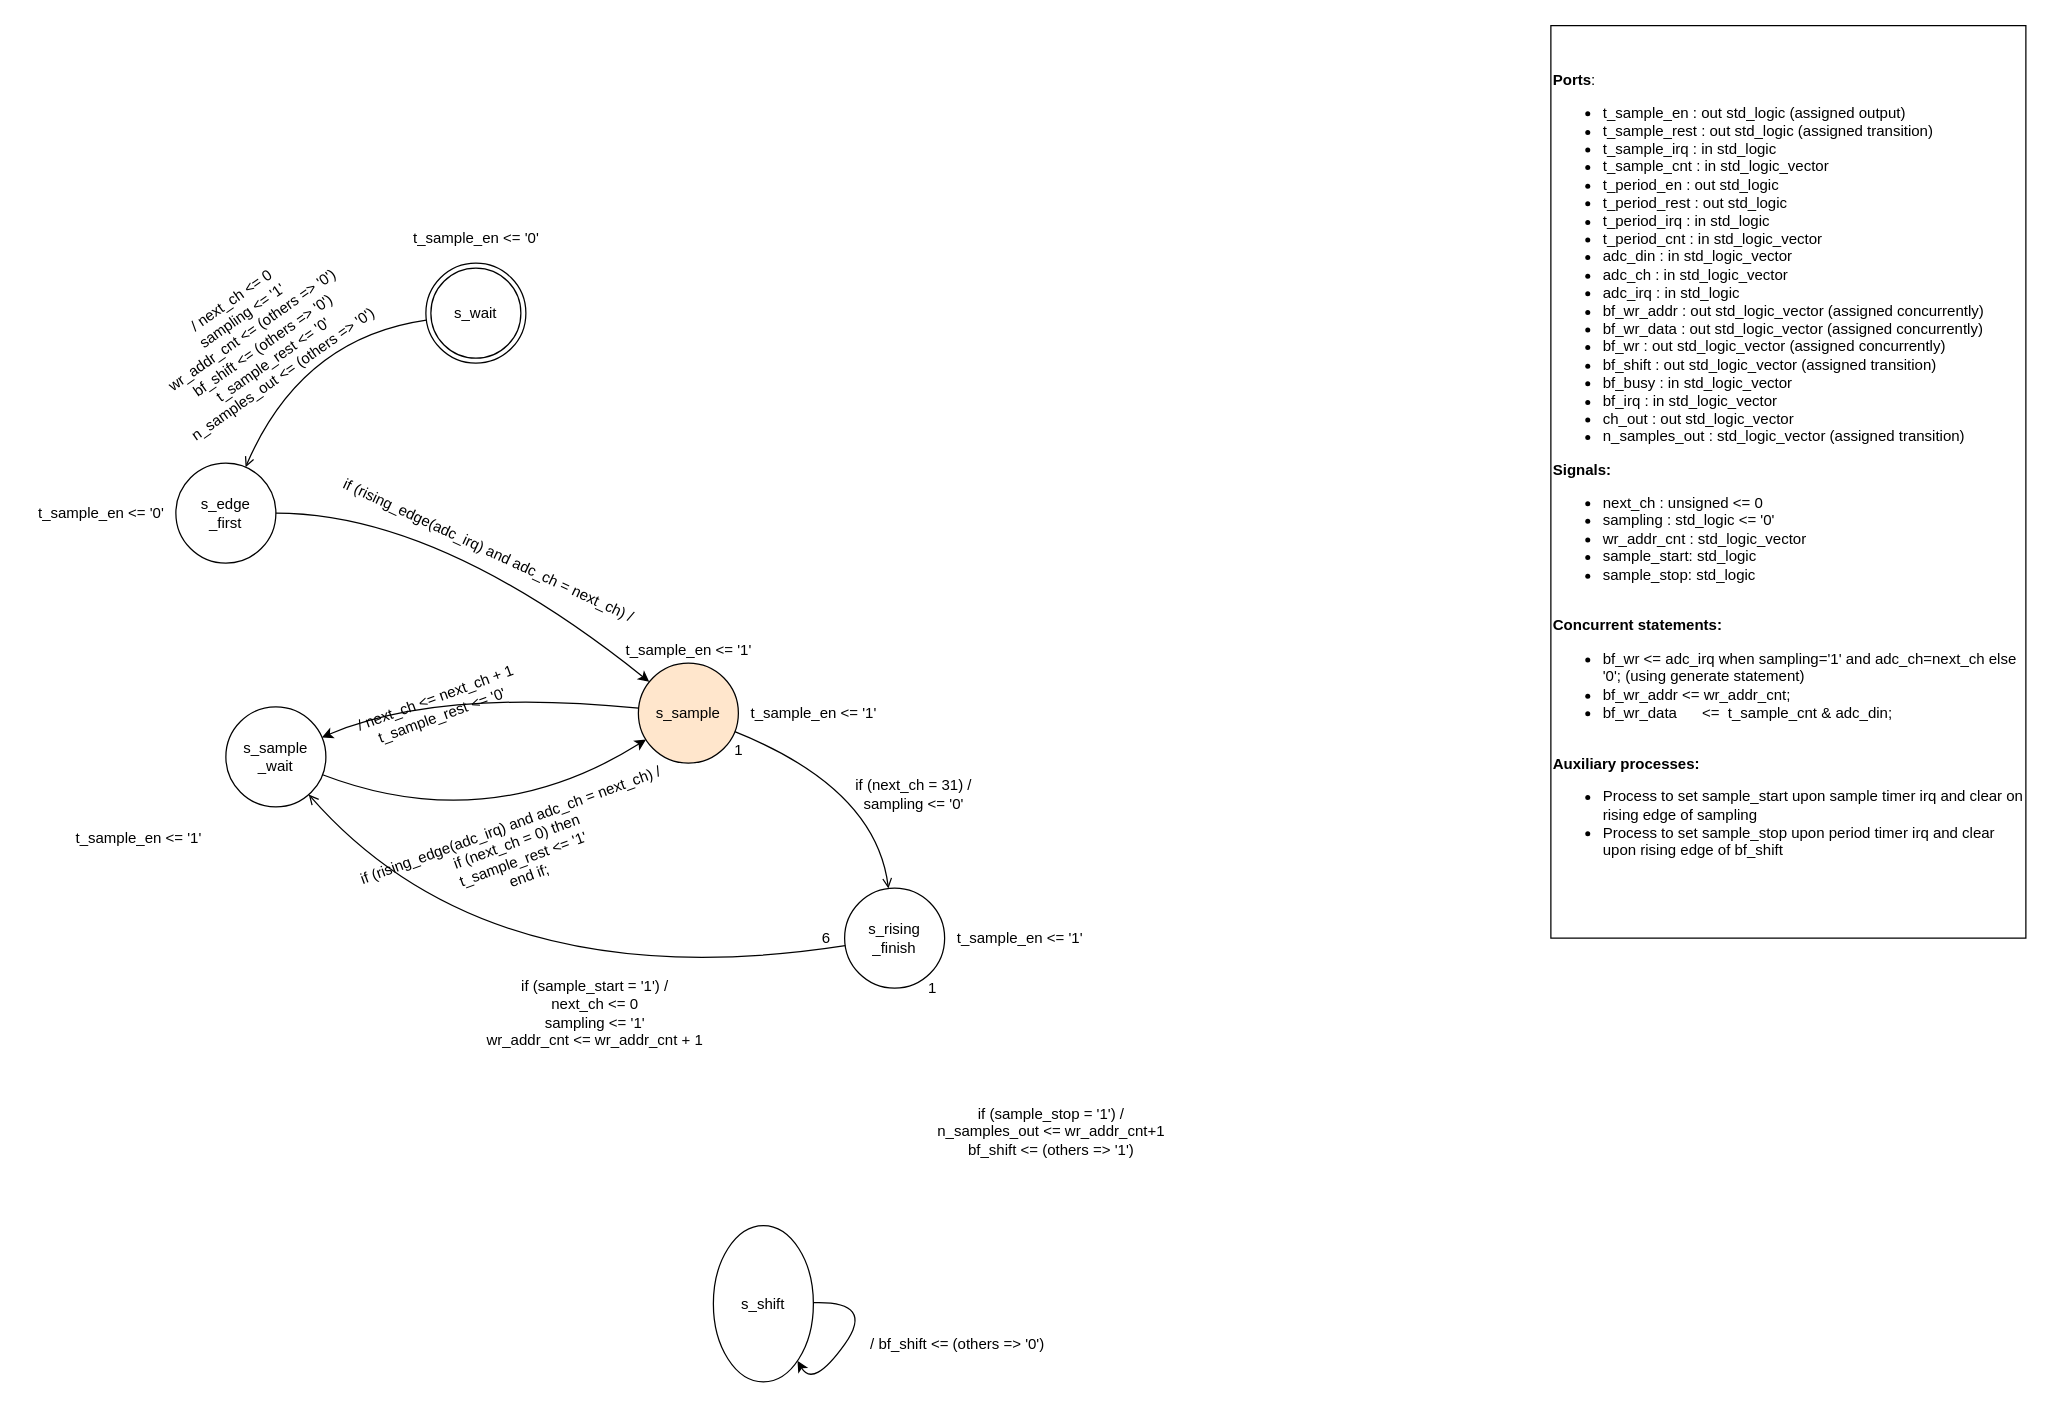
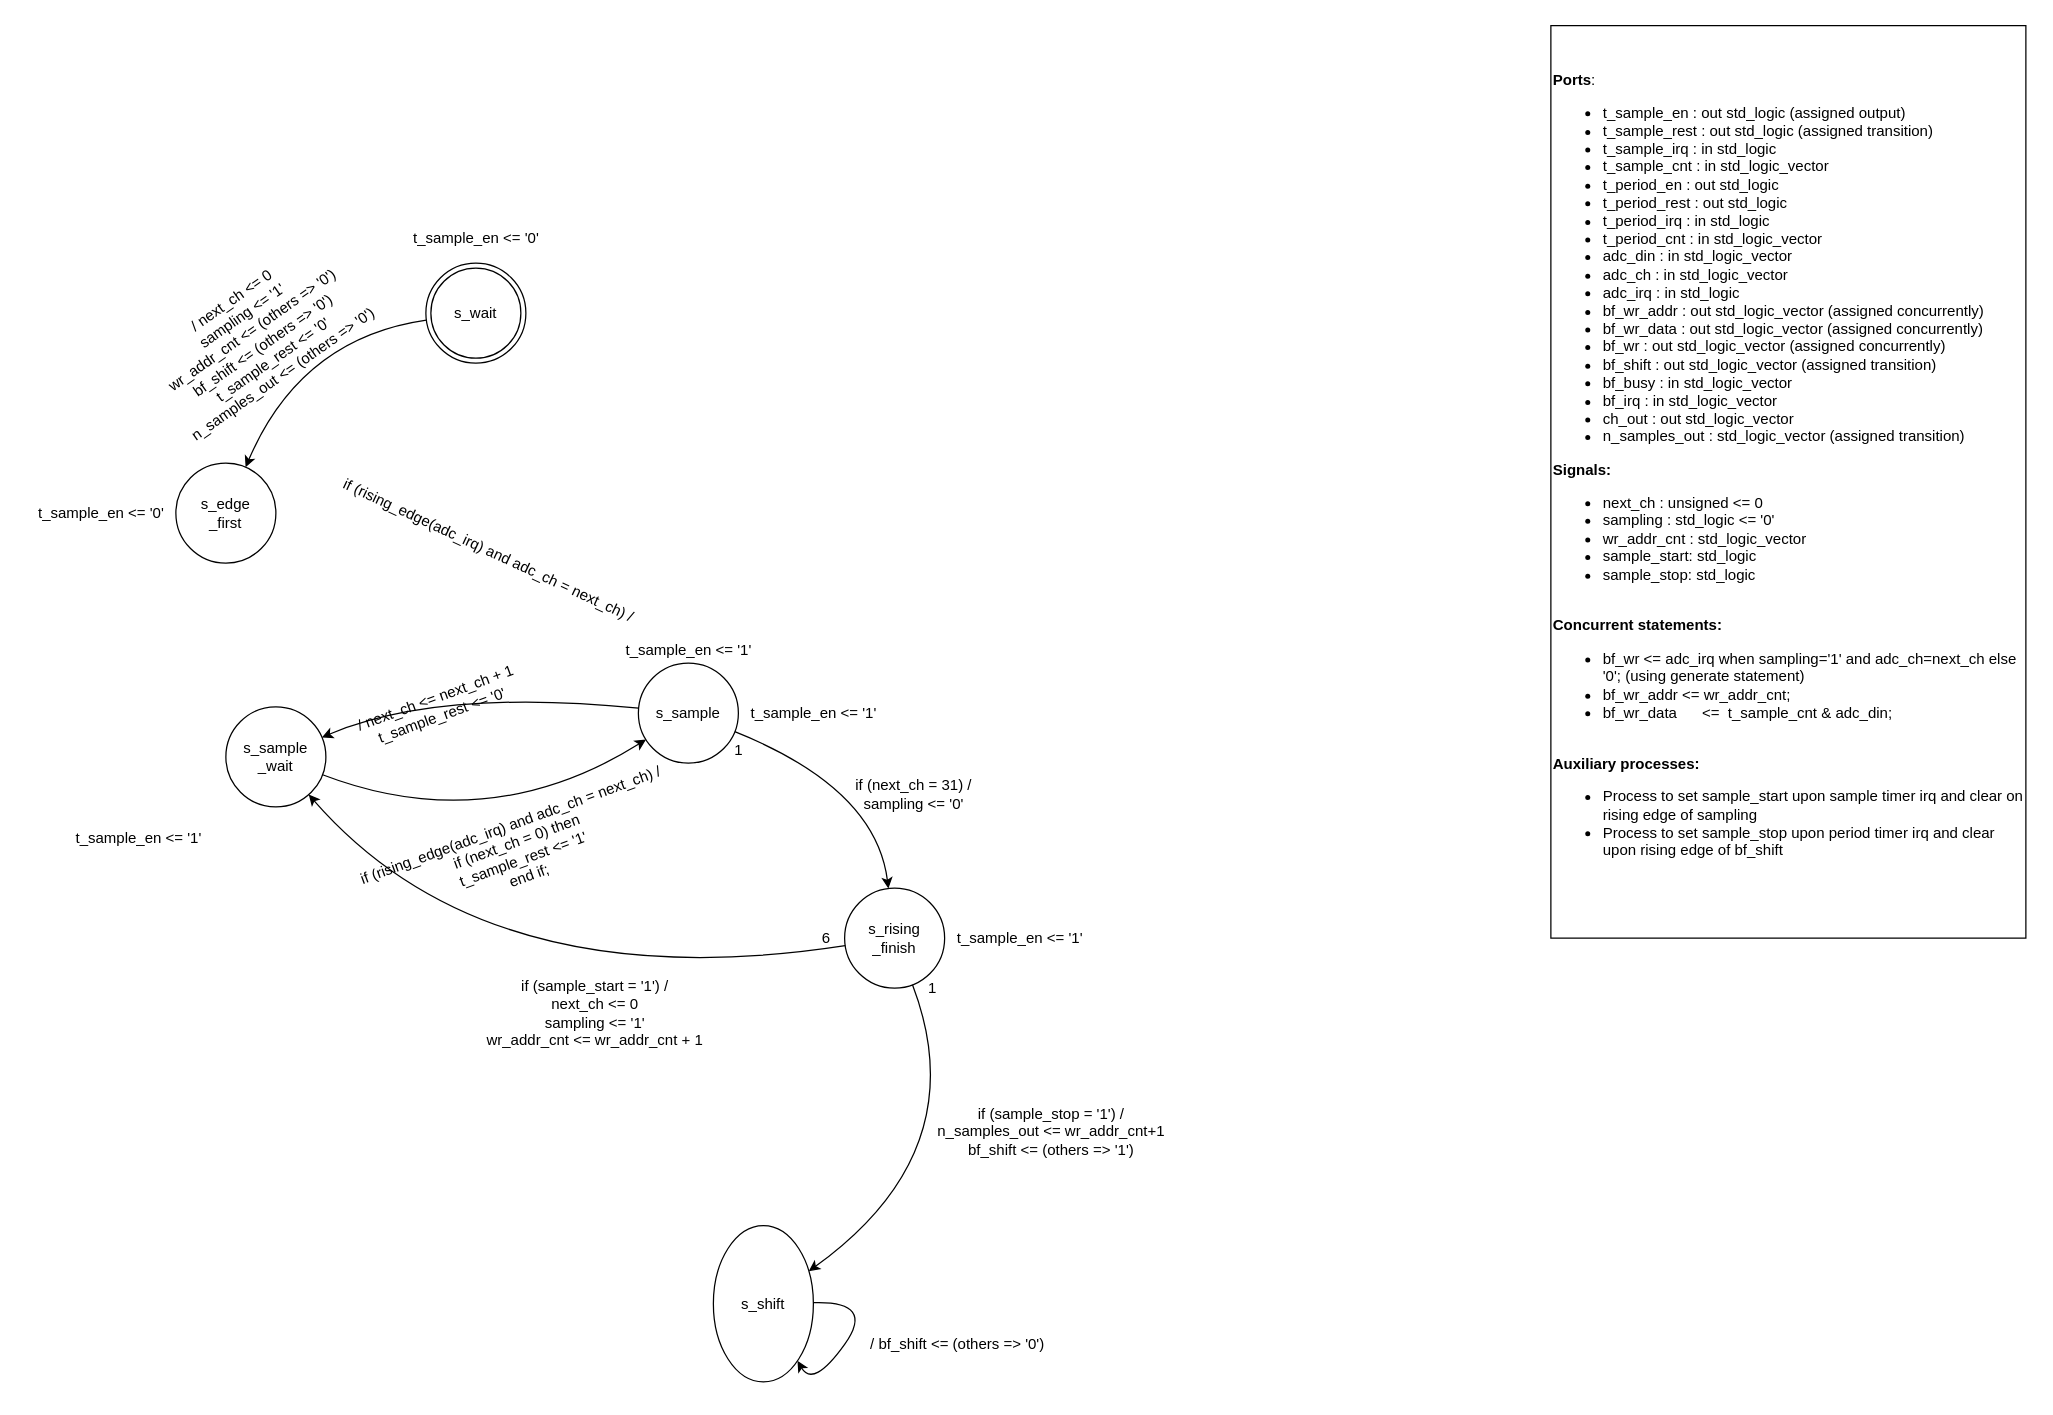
edge "s_wait" -> "s_edge _first": arrowhead open -> classic
edge "s_edge _first" -> "s_sample": removed
node "s_sample": fillcolor #ffe6cc -> #ffffff
edge "s_rising _finish" -> "s_sample _wait": arrowhead open -> classic
edge "s_sample" -> "s_rising _finish": arrowhead open -> classic
edge "s_rising _finish" -> "s_shift": added
